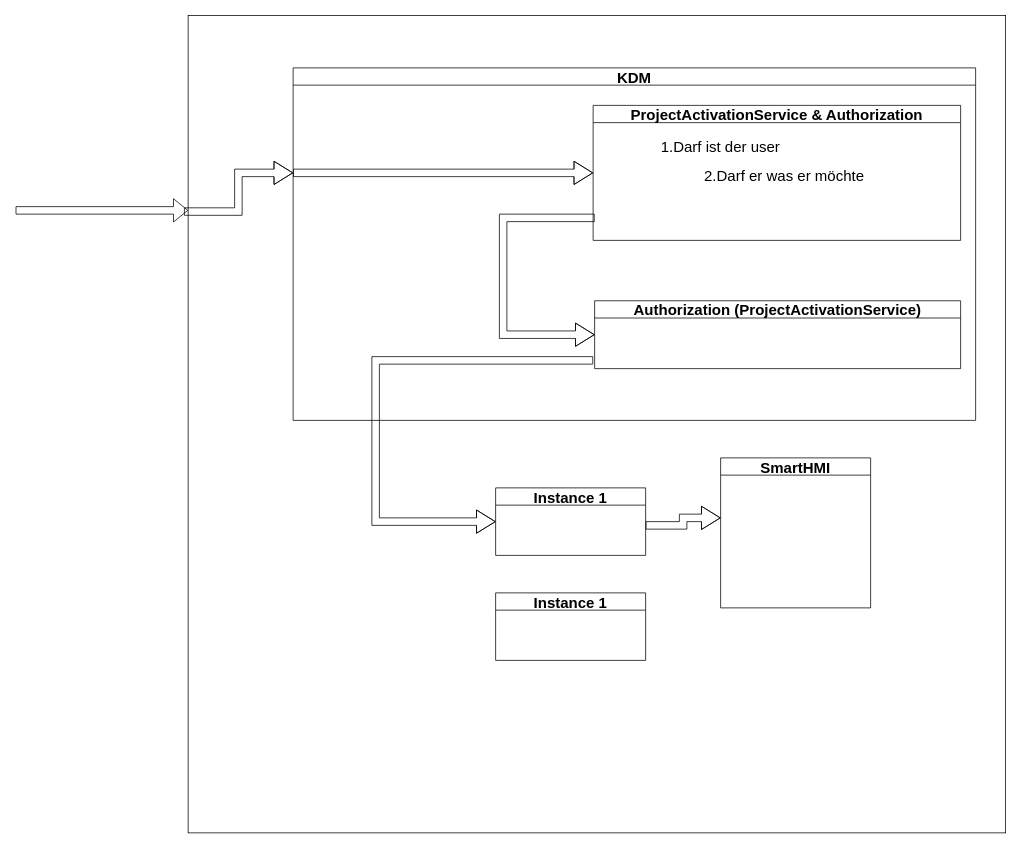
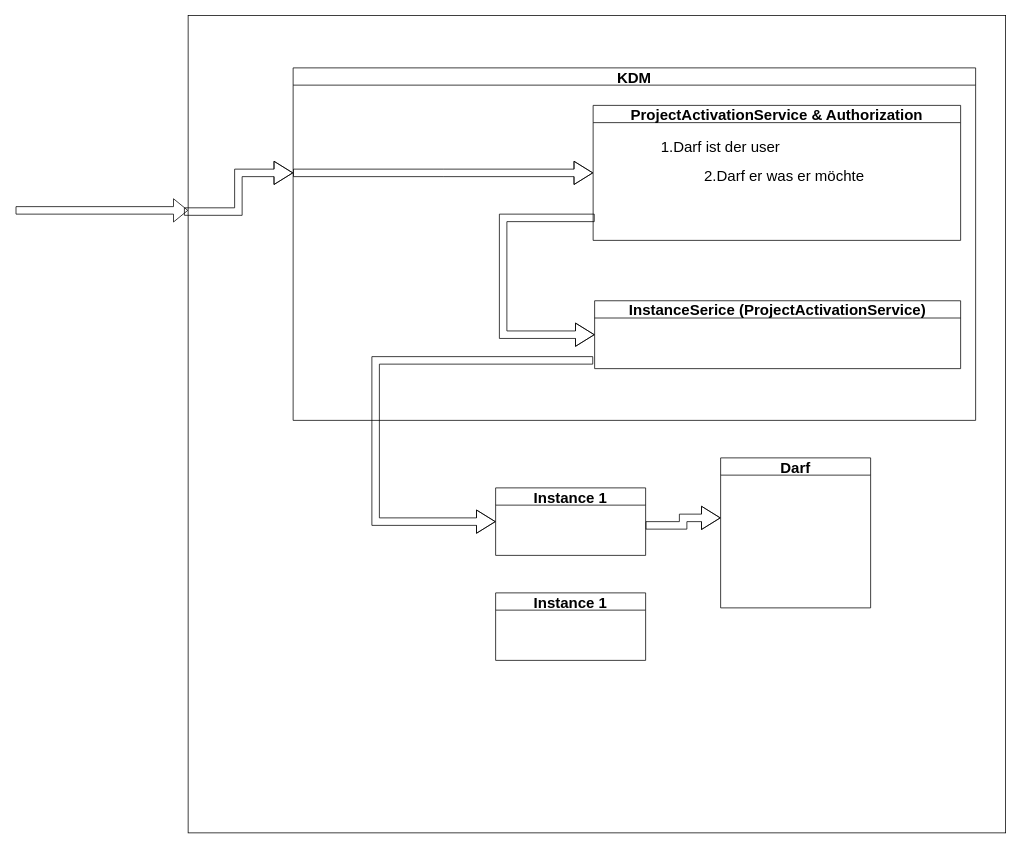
node "Authorization (ProjectActivationService)": label "Authorization (ProjectActivationService)" -> "InstanceSerice (ProjectActivationService)"
node "SmartHMI": label "SmartHMI" -> "Darf"
